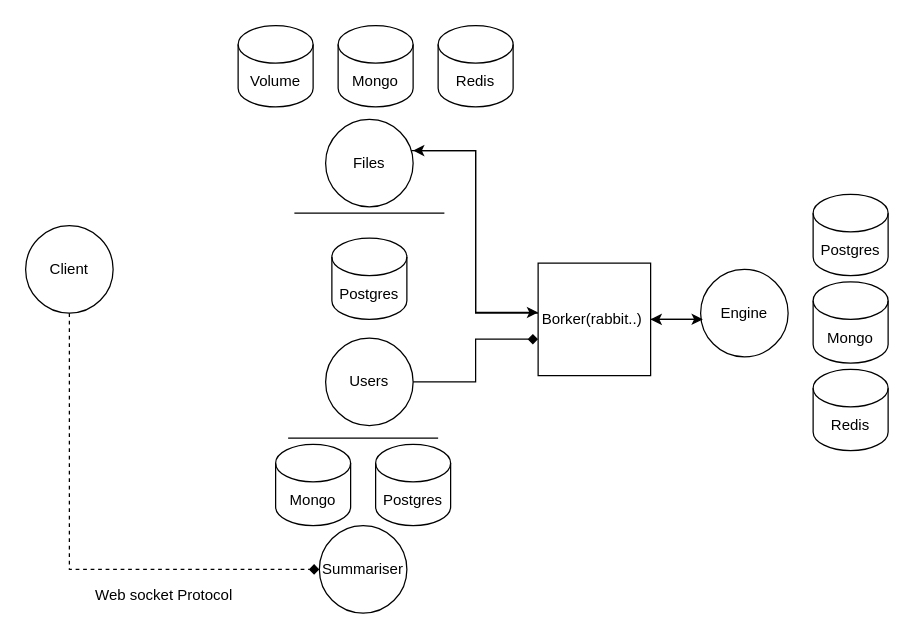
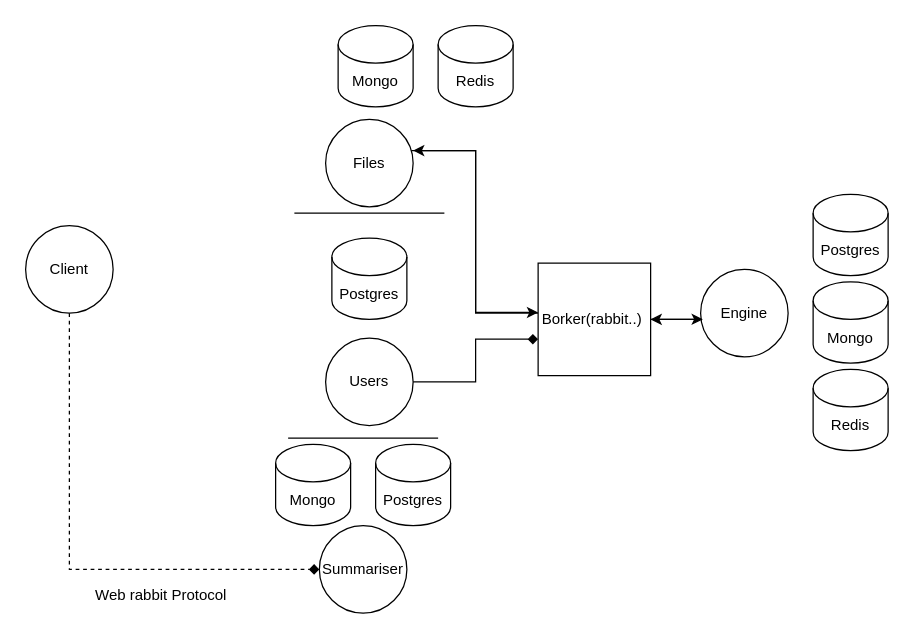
node "Volume": removed
node "Web socket Protocol": label "Web socket Protocol" -> "Web rabbit Protocol"
